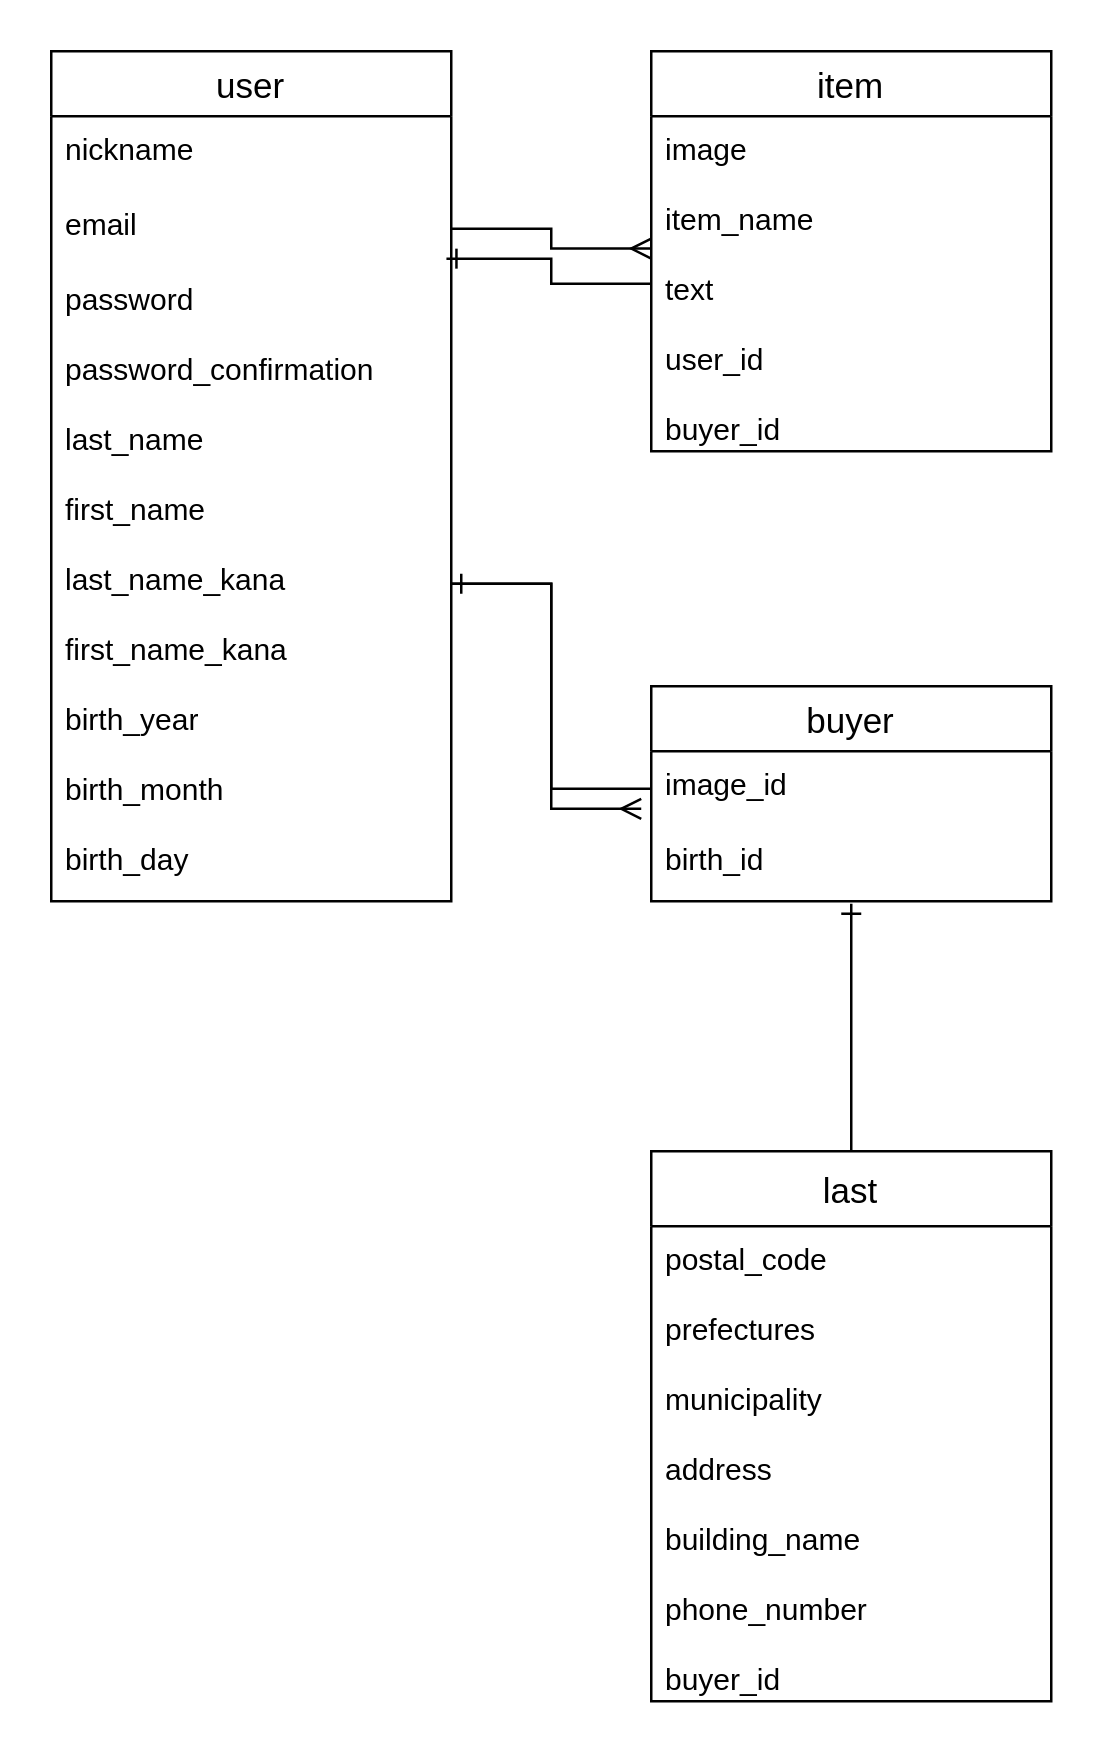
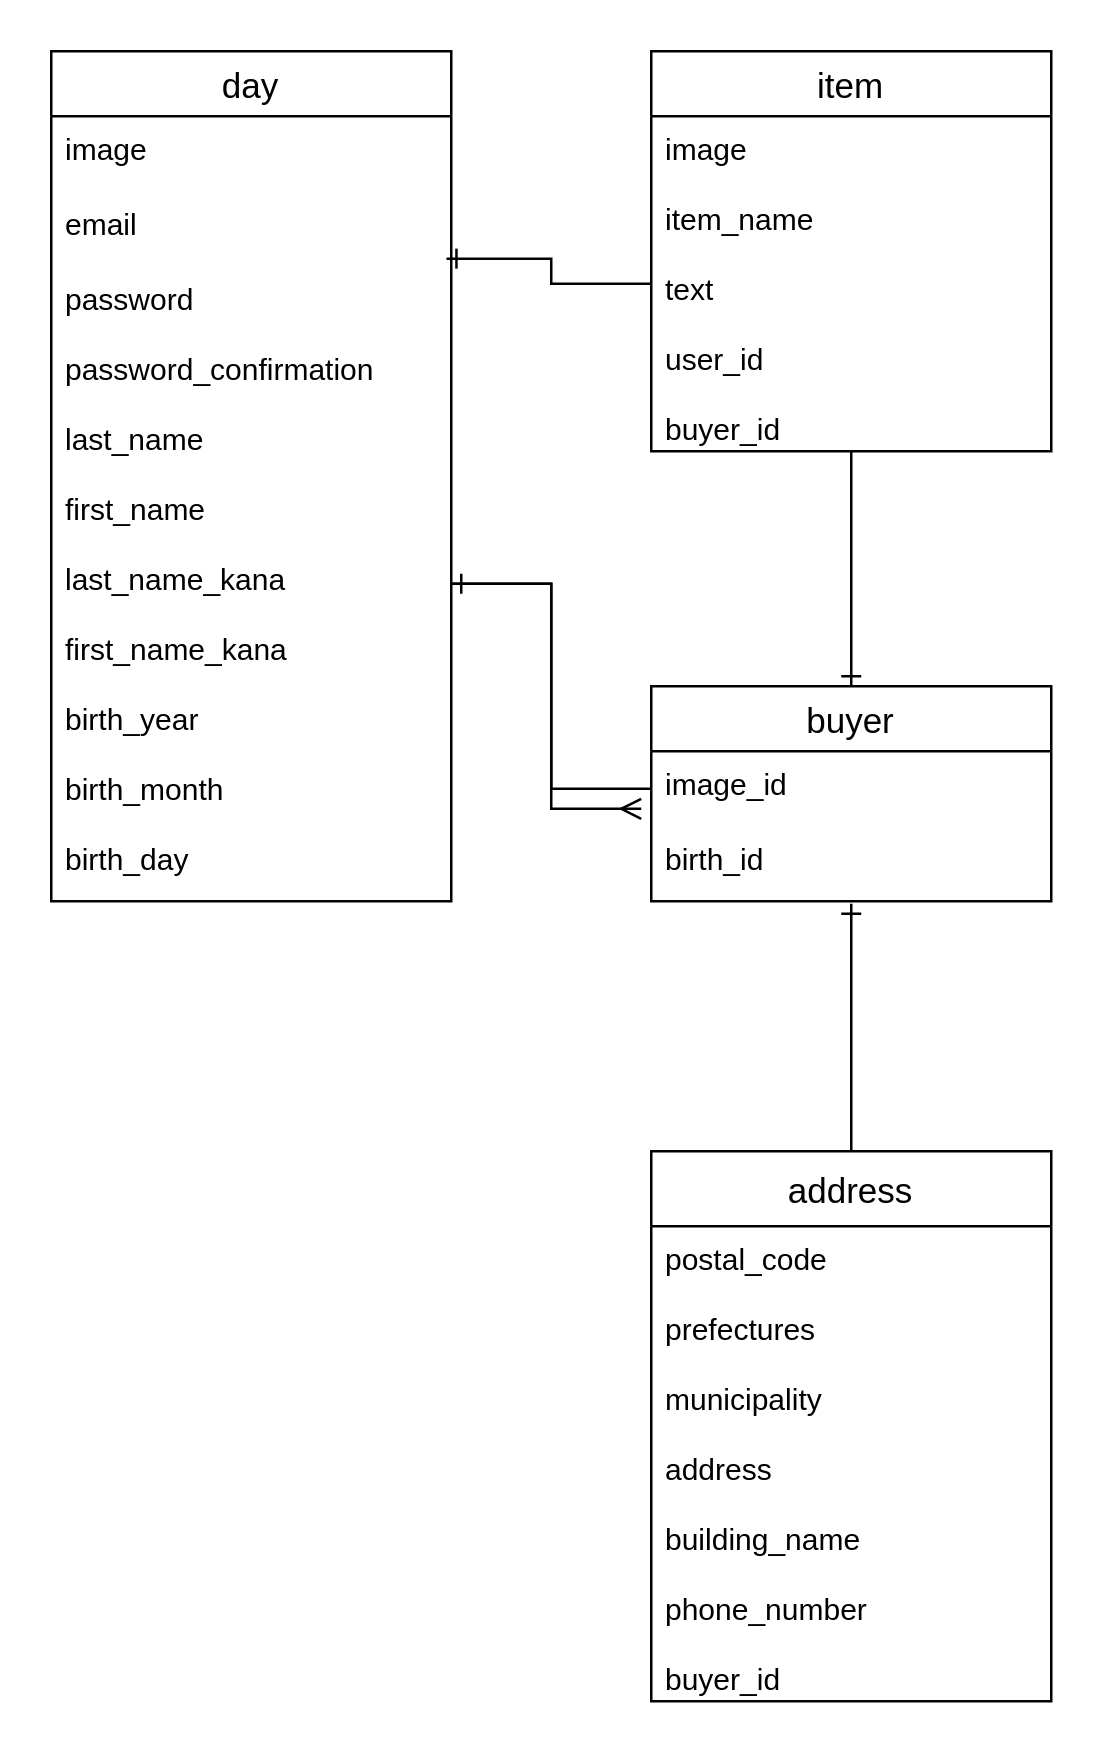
node "user": label "user" -> "day"
node "nickname": label "nickname" -> "image"
edge "email" -> "image item_name text user_id buyer_id": removed
edge "item" -> "buyer": added
node "last": label "last" -> "address"
